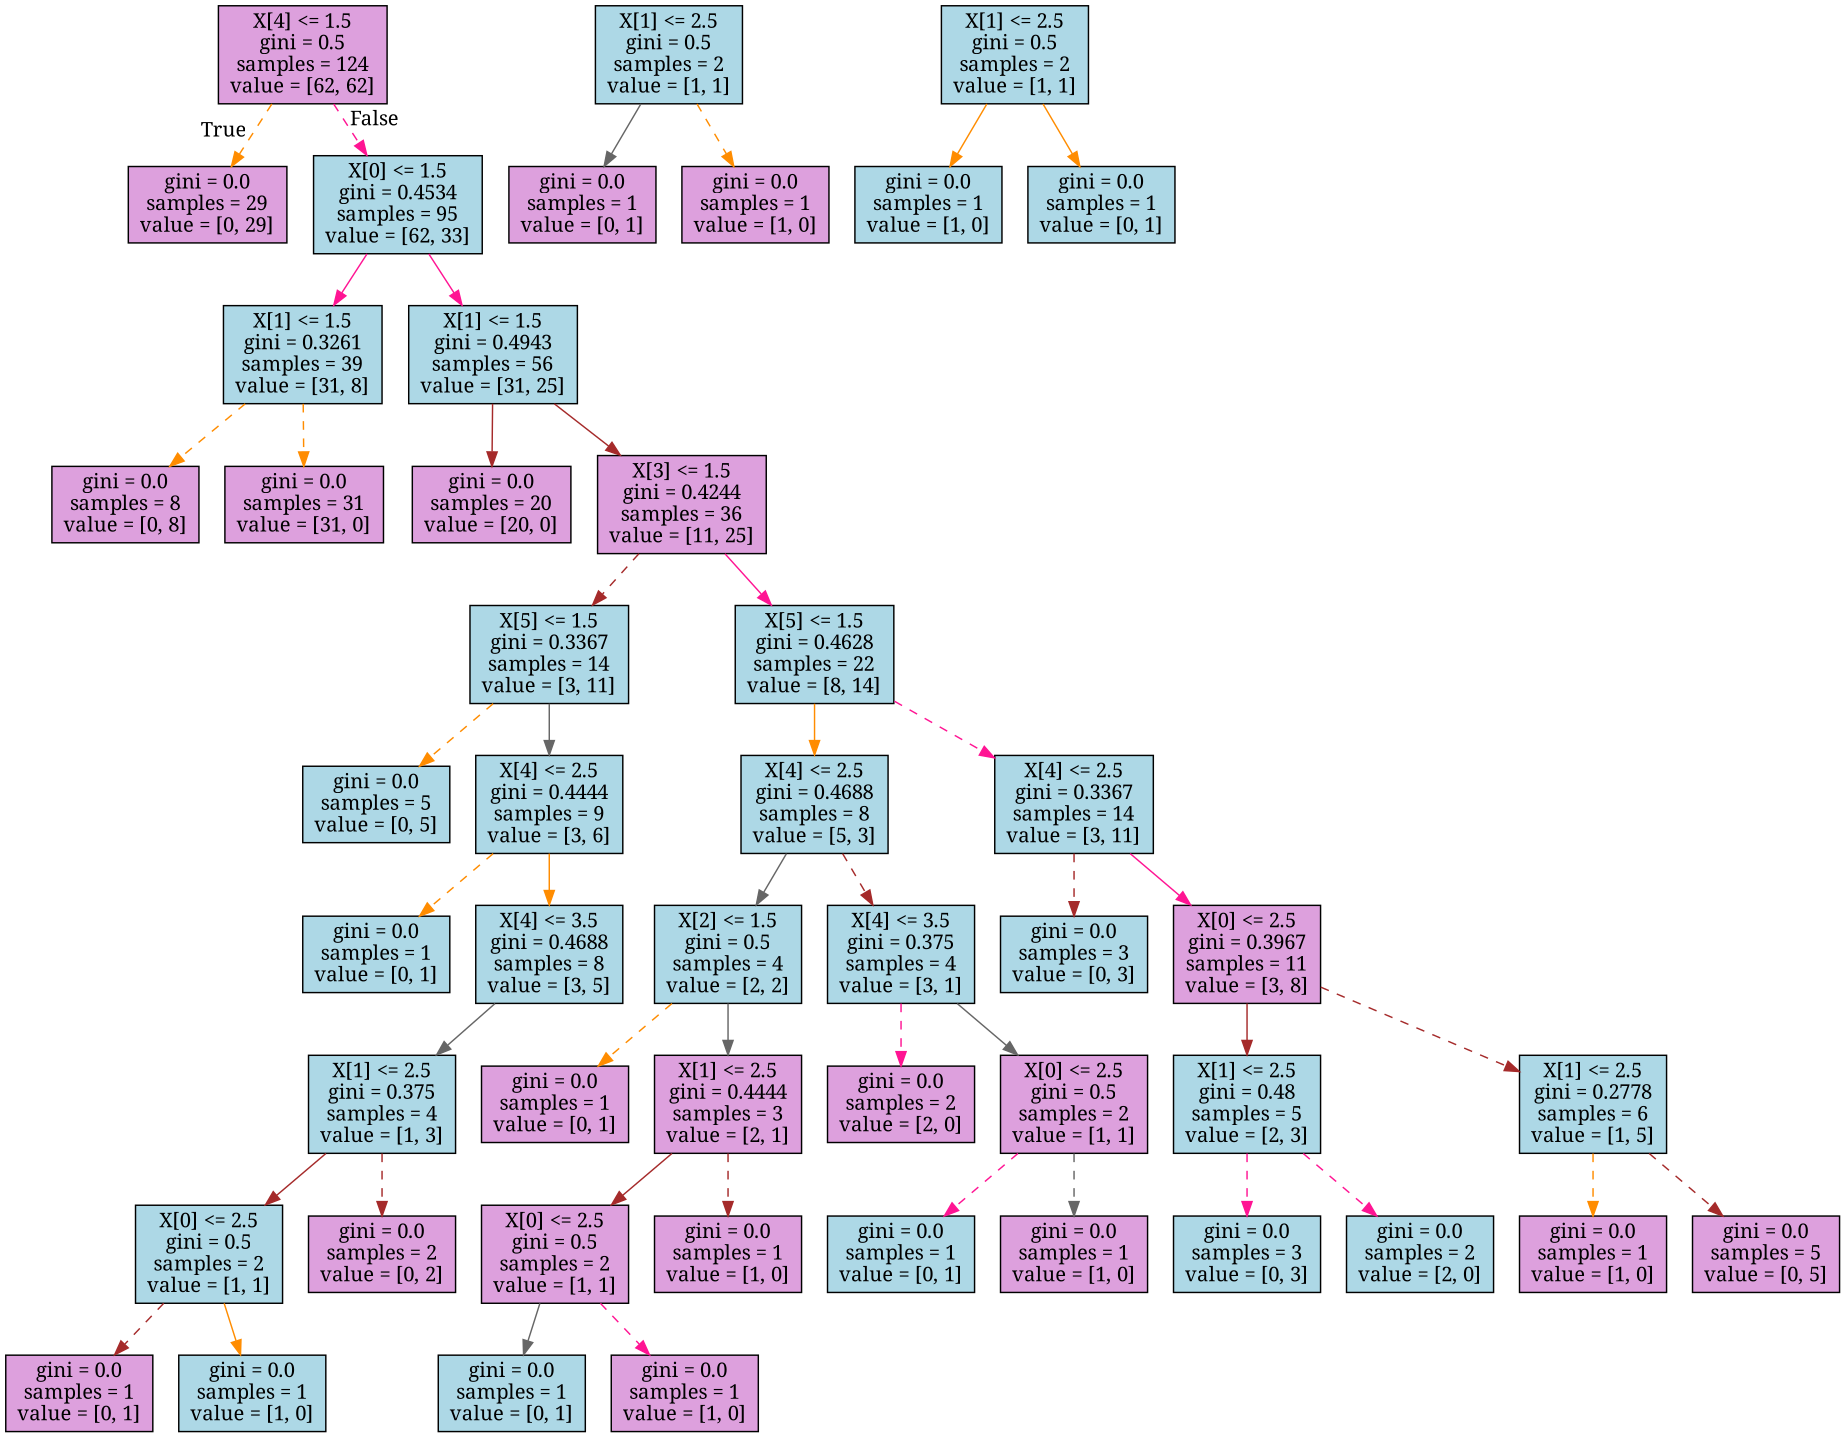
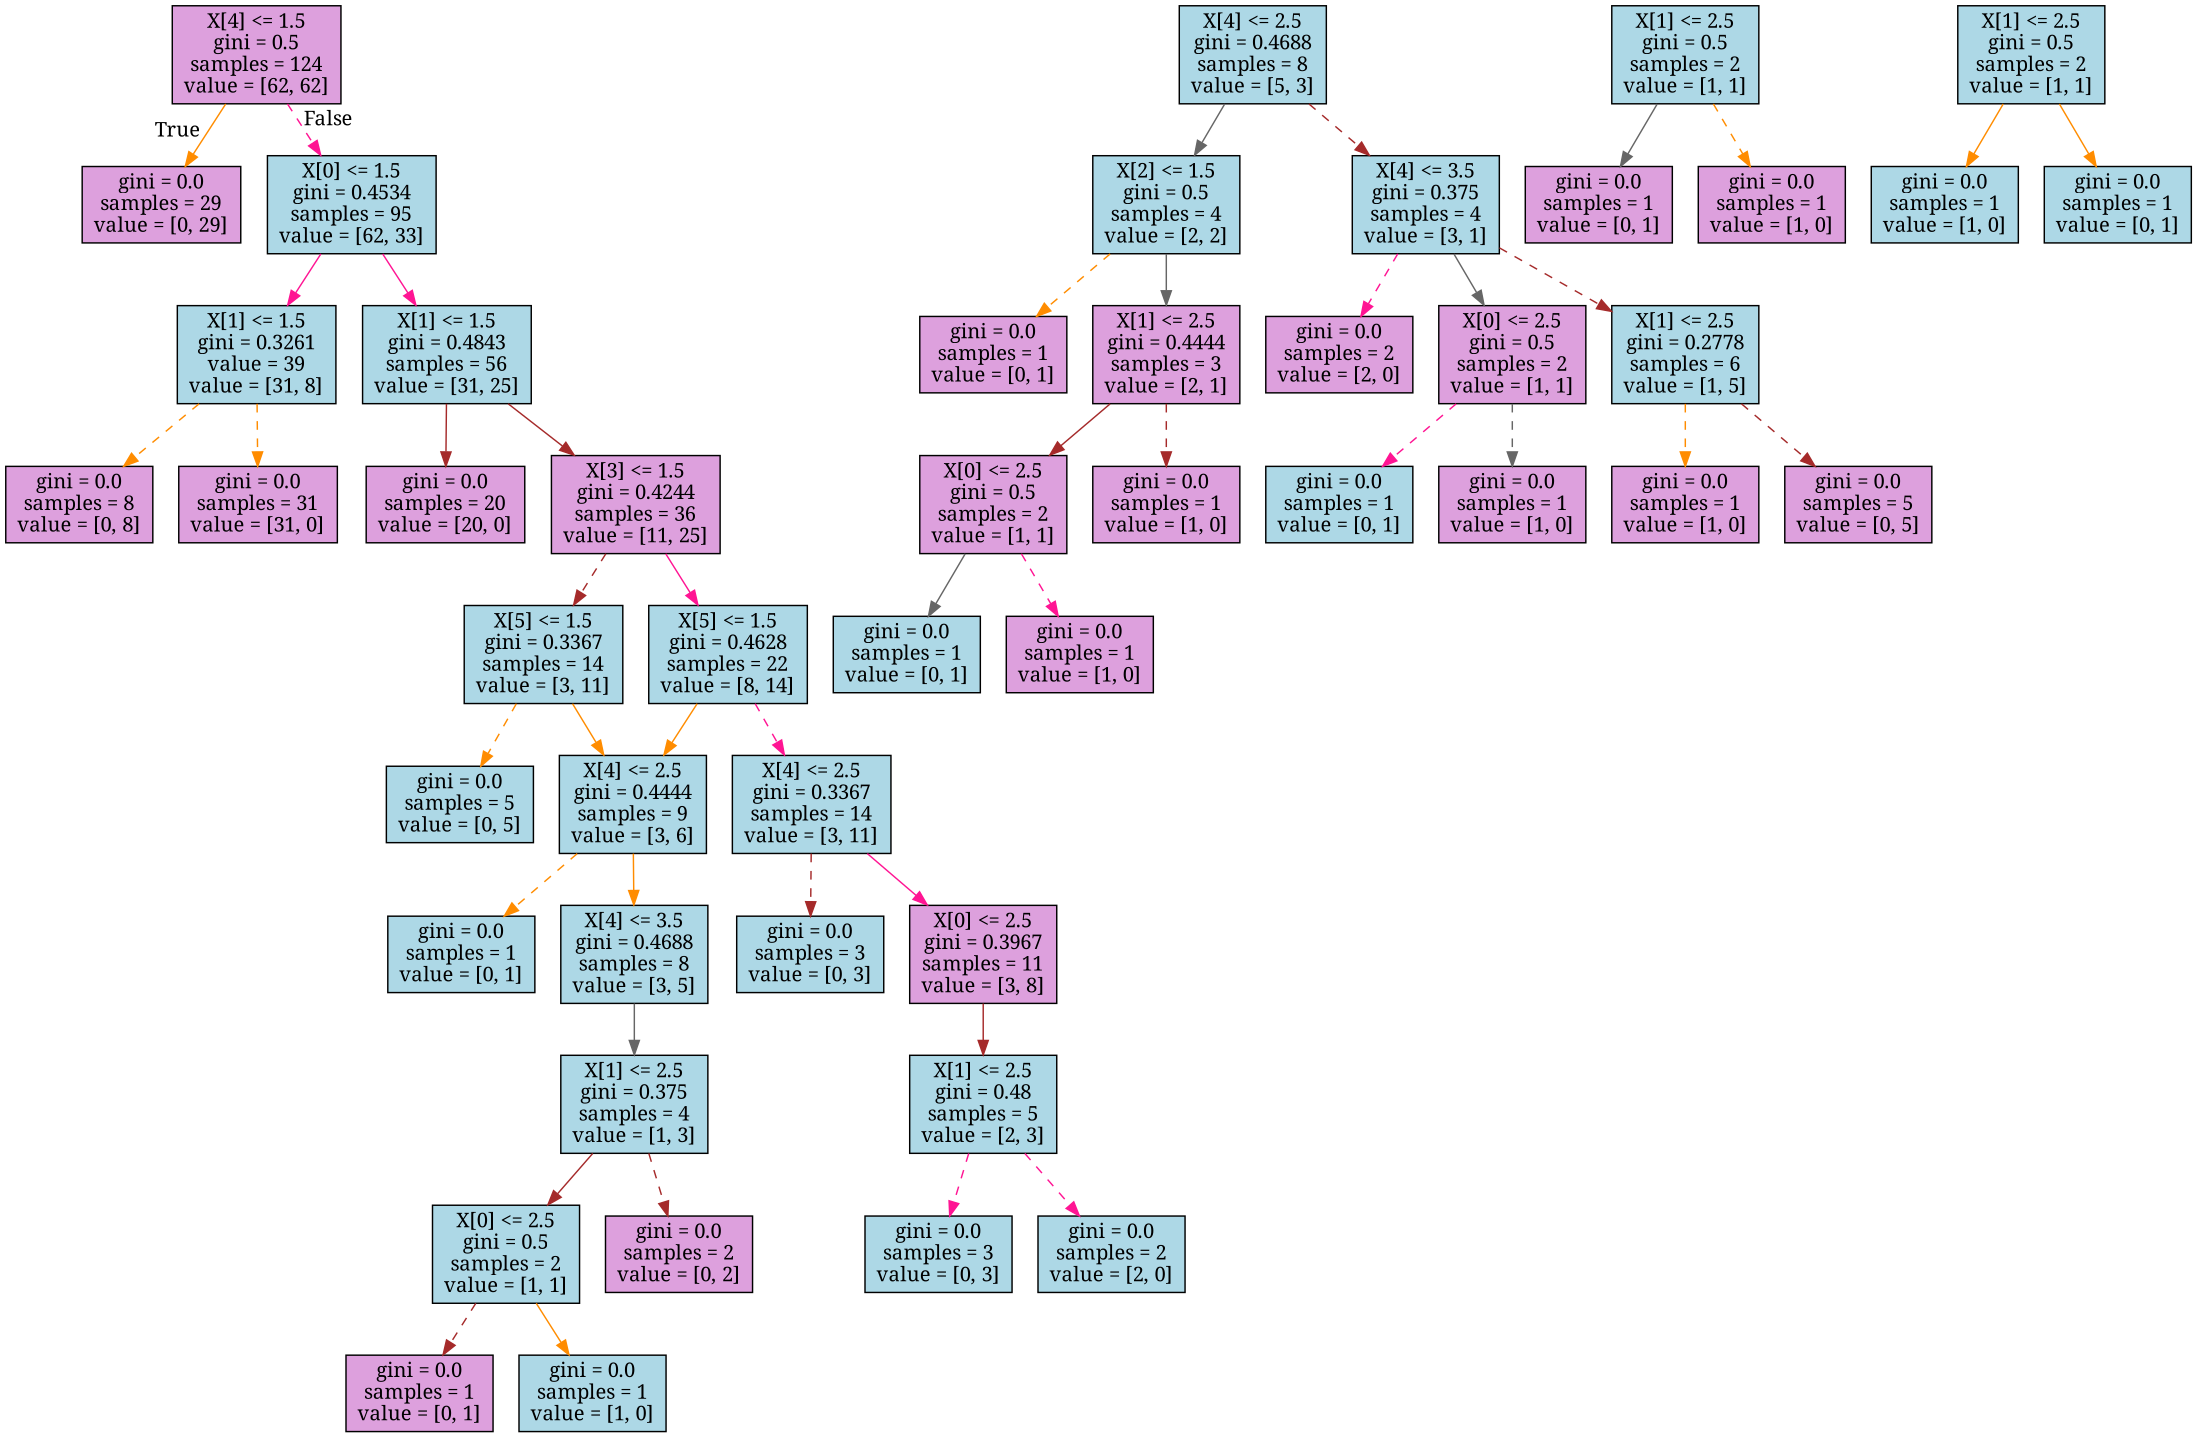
edge "X[4] <= 1.5 gini = 0.5 samples = 124 value = [62, 62]" -> "gini = 0.0 samples = 29 value = [0, 29]": style dashed -> solid
node "X[1] <= 1.5 gini = 0.3261 samples = 39 value = [31, 8]": label "X[1] <= 1.5 gini = 0.3261 samples = 39 value = [31, 8]" -> "X[1] <= 1.5 gini = 0.3261 value = 39 value = [31, 8]"
node "X[1] <= 1.5 gini = 0.4943 samples = 56 value = [31, 25]": label "X[1] <= 1.5 gini = 0.4943 samples = 56 value = [31, 25]" -> "X[1] <= 1.5 gini = 0.4843 samples = 56 value = [31, 25]"
edge "X[5] <= 1.5 gini = 0.3367 samples = 14 value = [3, 11]" -> "X[4] <= 2.5 gini = 0.4444 samples = 9 value = [3, 6]": color gray40 -> darkorange
edge "X[5] <= 1.5 gini = 0.4628 samples = 22 value = [8, 14]" -> "X[4] <= 2.5 gini = 0.4688 samples = 8 value = [5, 3]": now "X[5] <= 1.5 gini = 0.4628 samples = 22 value = [8, 14]" -> "X[4] <= 2.5 gini = 0.4444 samples = 9 value = [3, 6]"
edge "X[0] <= 2.5 gini = 0.3967 samples = 11 value = [3, 8]" -> "X[1] <= 2.5 gini = 0.2778 samples = 6 value = [1, 5]": now "X[4] <= 3.5 gini = 0.375 samples = 4 value = [3, 1]" -> "X[1] <= 2.5 gini = 0.2778 samples = 6 value = [1, 5]"
